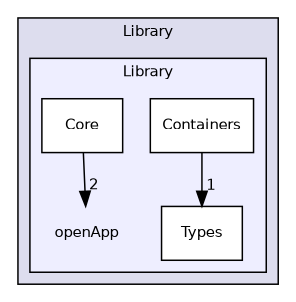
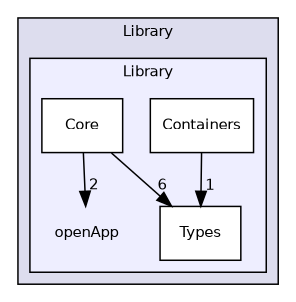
edge "Core" -> "Types": added
